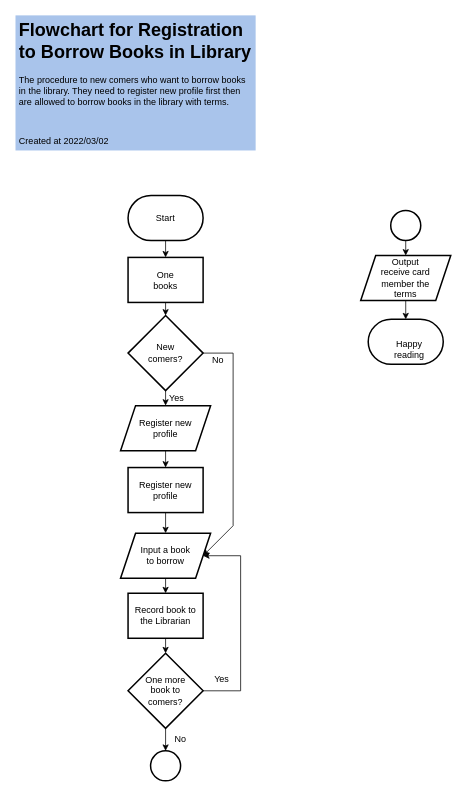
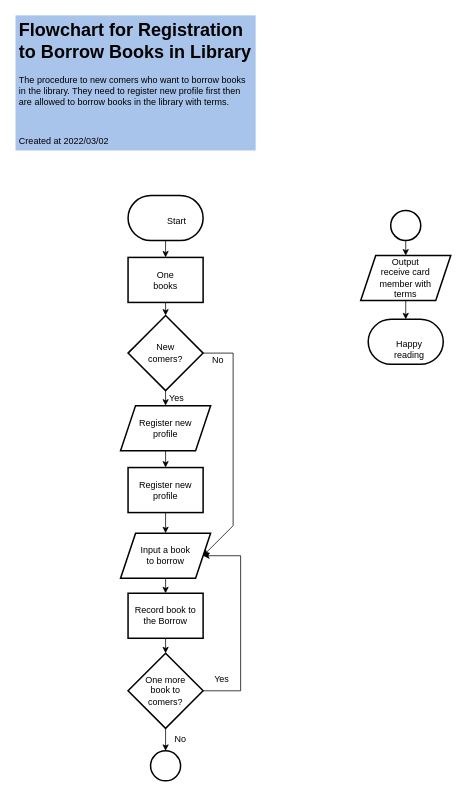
node "Start": moved (165, 218) -> (177, 222)
node "Output receive card member the terms": label "Output receive card member the terms" -> "Output receive card member with terms"
node "Record book to the Librarian": label "Record book to the Librarian" -> "Record book to the Borrow"
